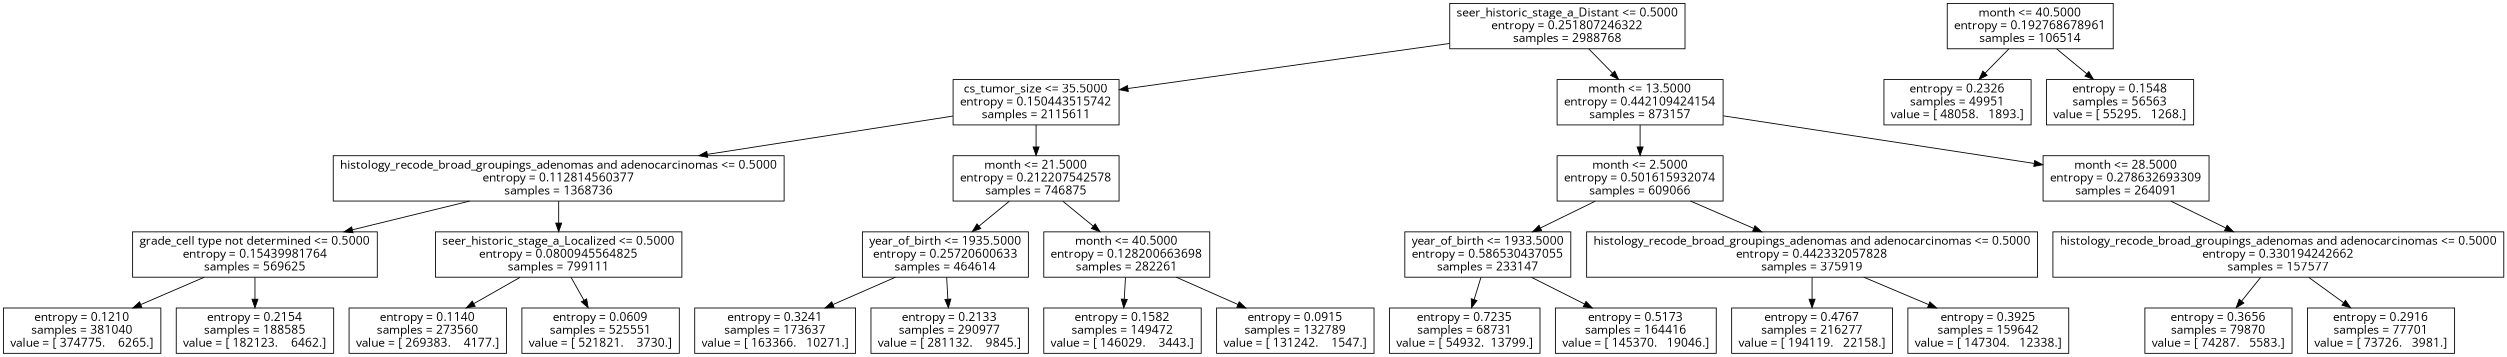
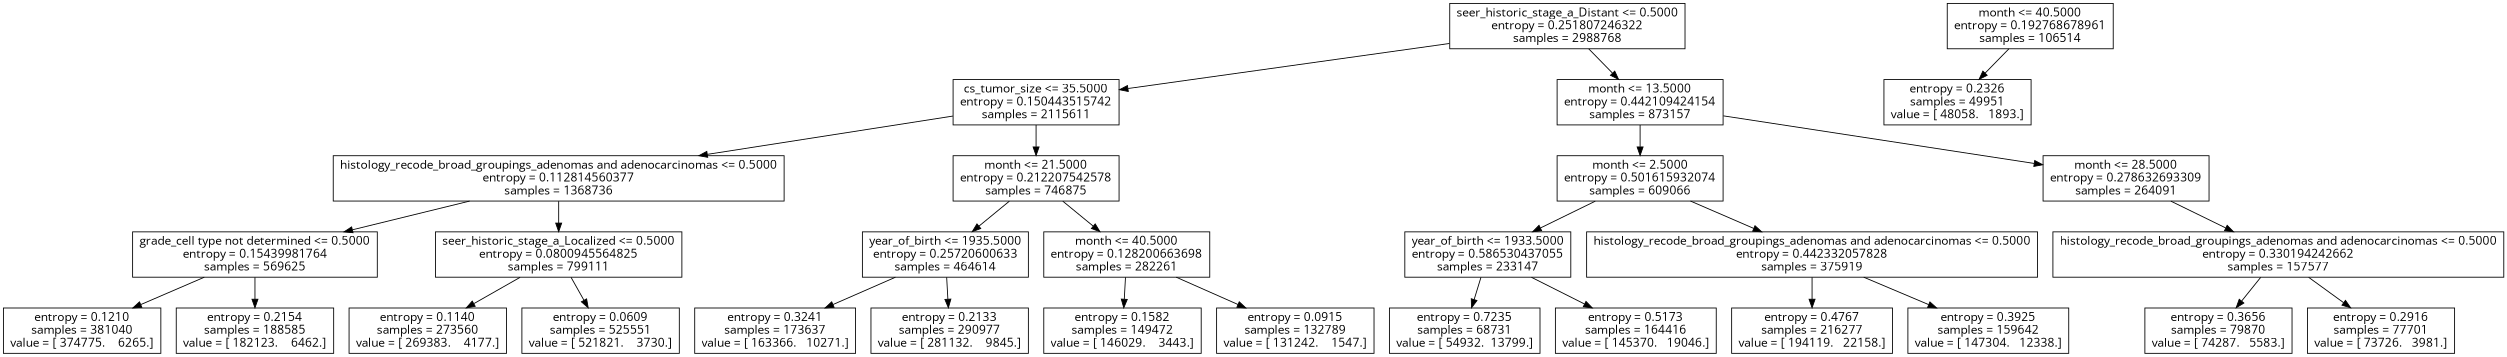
node "entropy = 0.1548 samples = 56563 value = [ 55295.   1268.]": removed
